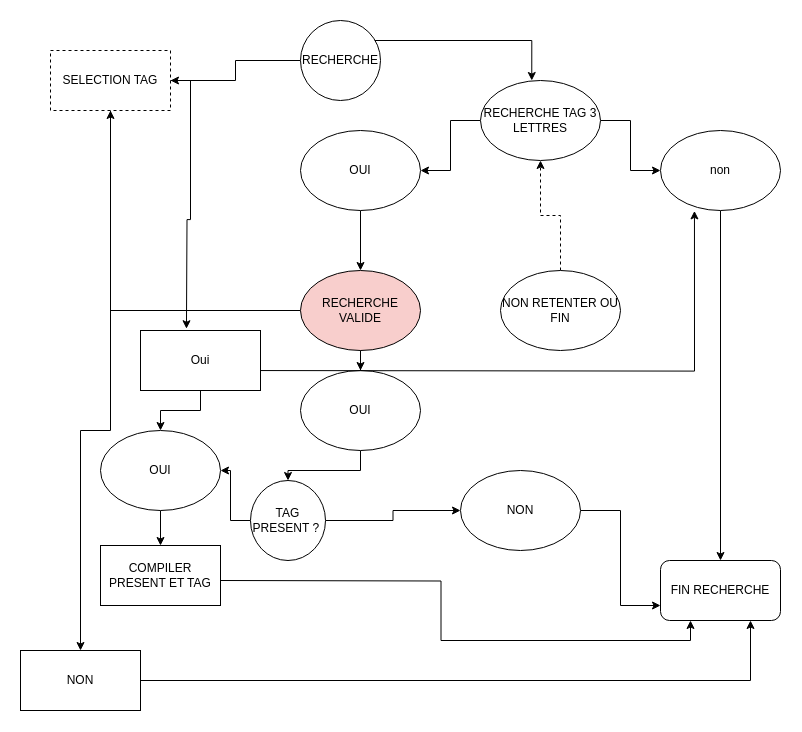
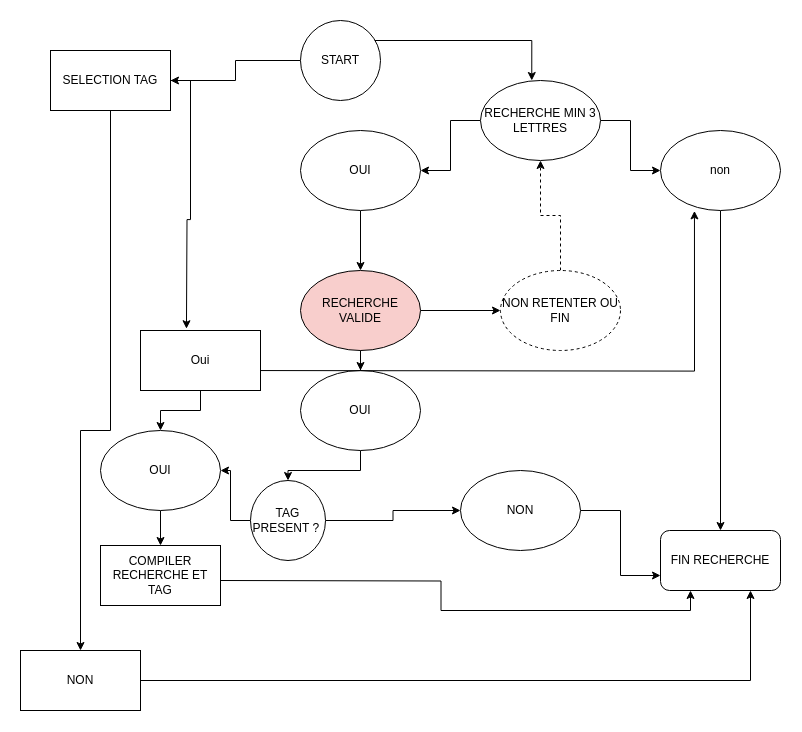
node "RECHERCHE": label "RECHERCHE" -> "START"
node "SELECTION TAG": style dashed -> solid
node "RECHERCHE TAG 3 LETTRES": label "RECHERCHE TAG 3 LETTRES" -> "RECHERCHE MIN 3 LETTRES"
edge "RECHERCHE VALIDE" -> "SELECTION TAG": now "RECHERCHE VALIDE" -> "NON RETENTER OU FIN"
node "NON RETENTER OU FIN": style solid -> dashed
node "COMPILER PRESENT ET TAG": label "COMPILER PRESENT ET TAG" -> "COMPILER RECHERCHE ET TAG"
node "FIN RECHERCHE": moved (721, 591) -> (721, 561)
